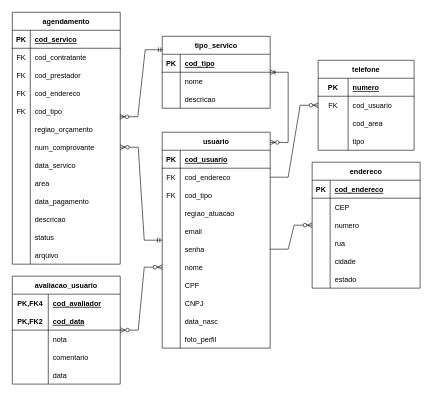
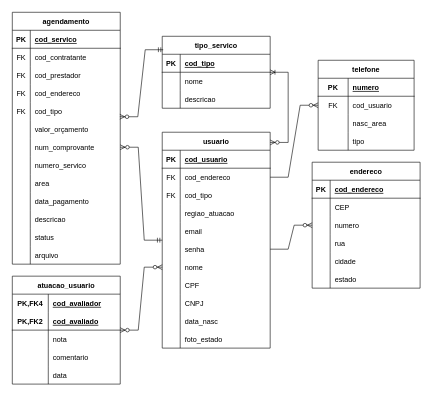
node "cod_area": label "cod_area" -> "nasc_area"
node "regiao_orçamento": label "regiao_orçamento" -> "valor_orçamento"
node "data_servico": label "data_servico" -> "numero_servico"
node "avaliacao_usuario": label "avaliacao_usuario" -> "atuacao_usuario"
node "cod_data": label "cod_data" -> "cod_avaliado"
node "foto_perfil": label "foto_perfil" -> "foto_estado"
